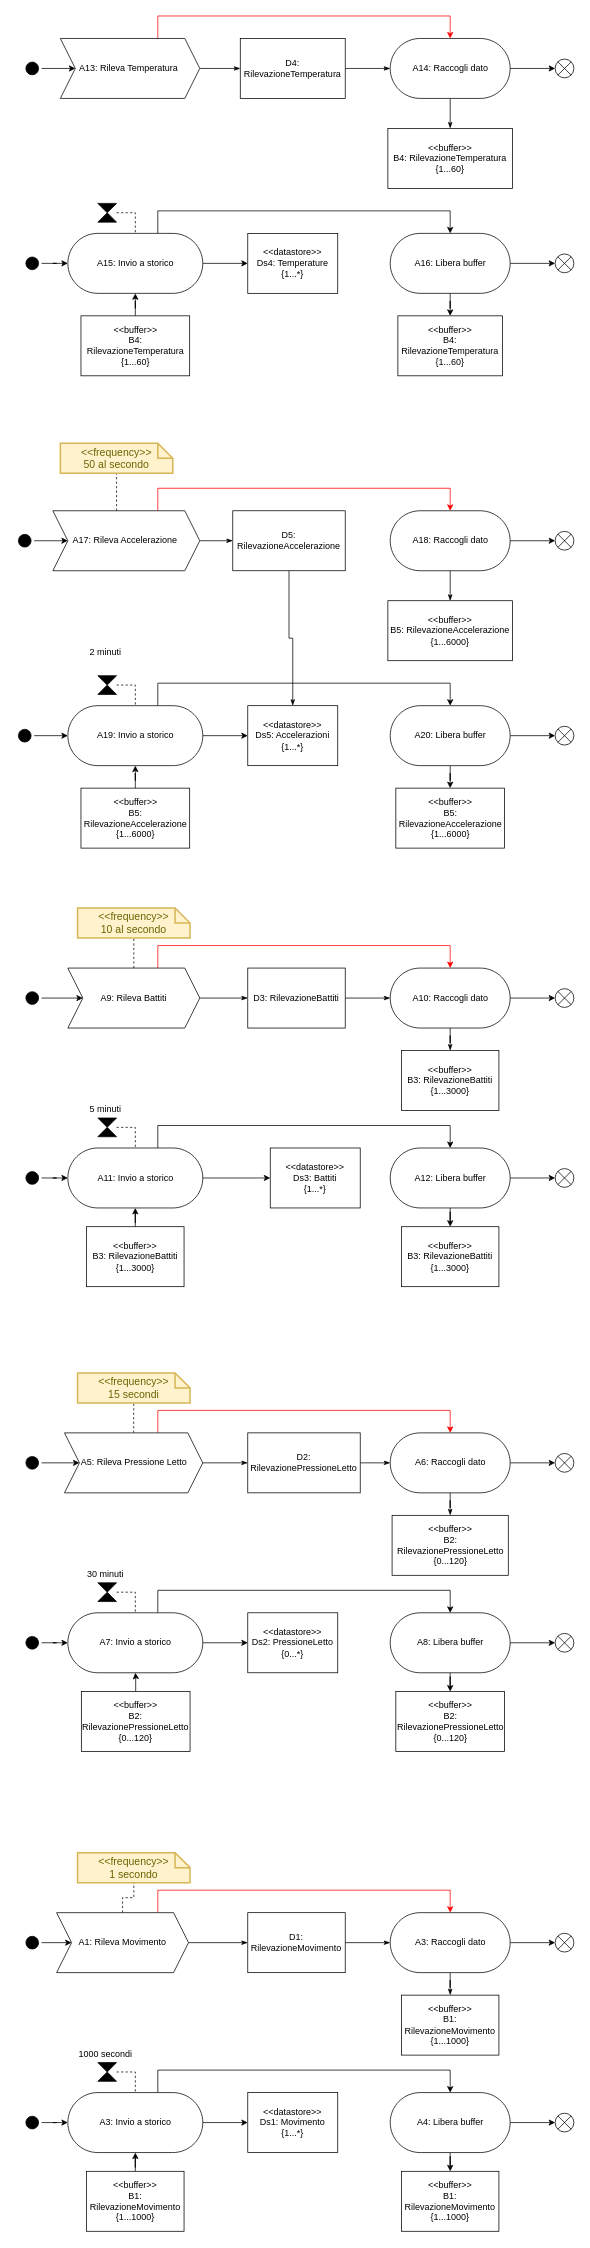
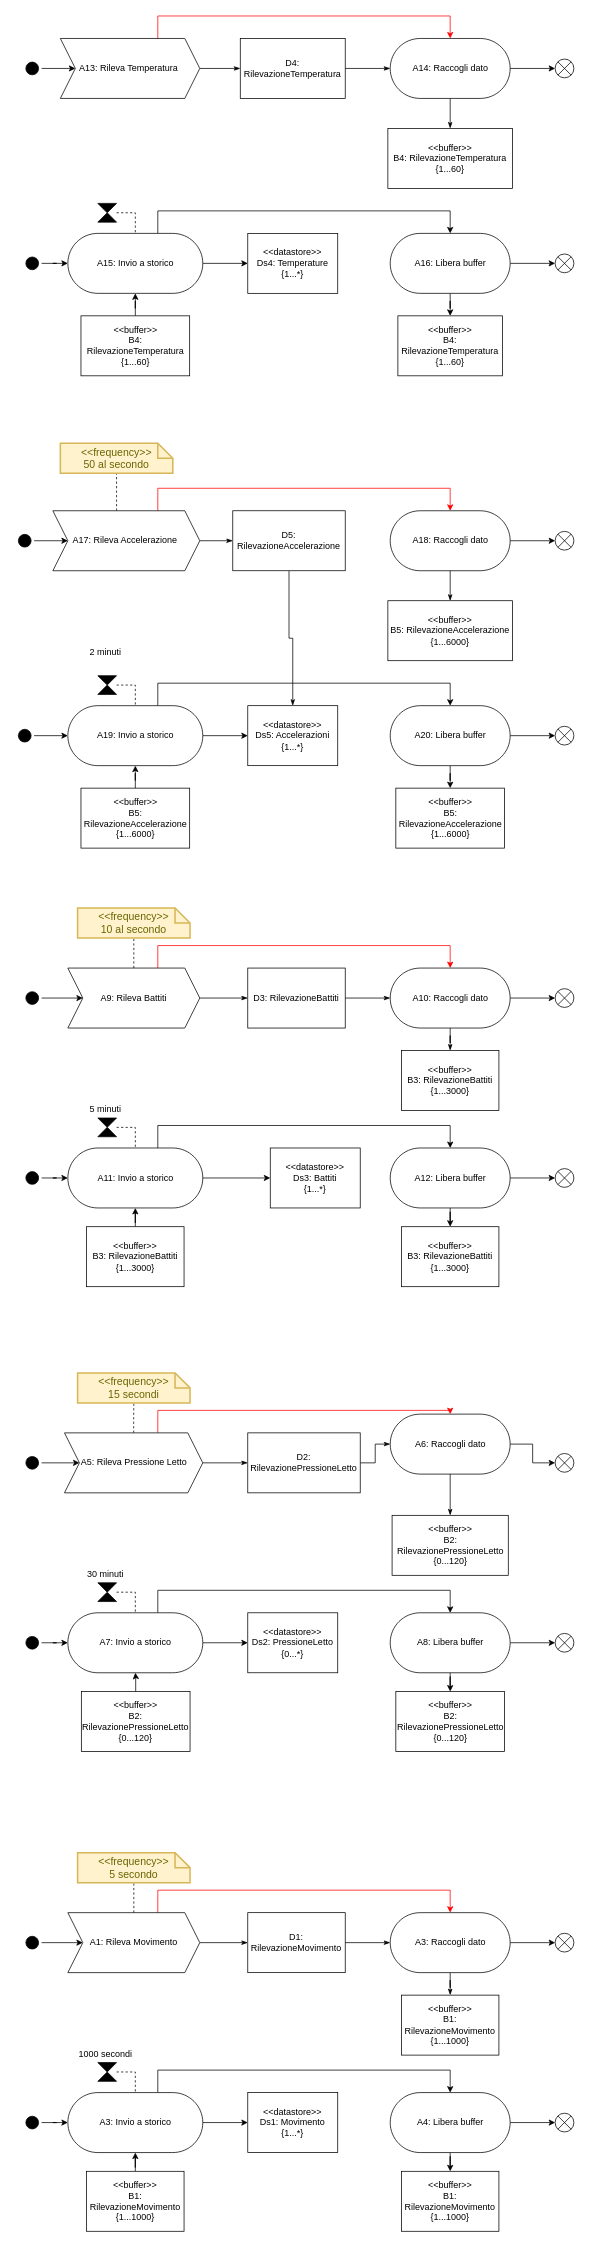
node "A6: Raccogli dato": moved (450, 1463) -> (450, 1444)
node "<<frequency>> 1 secondo": label "<<frequency>> 1 secondo" -> "<<frequency>> 5 secondo"
node "A1: Rileva Movimento": moved (123, 1943) -> (134, 1943)
